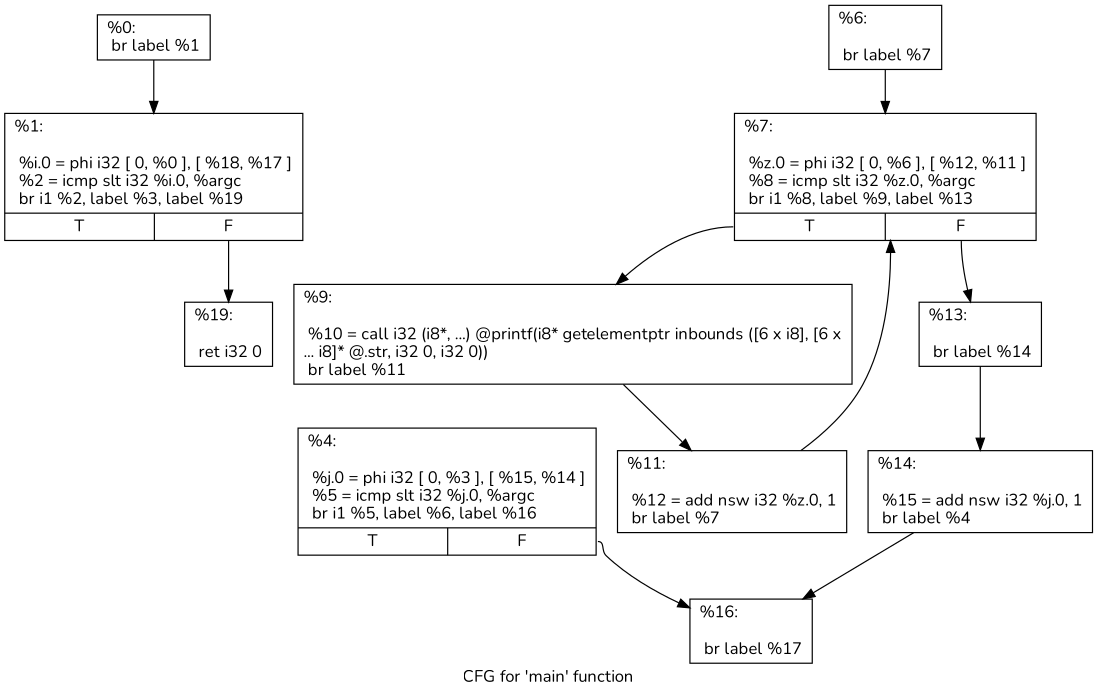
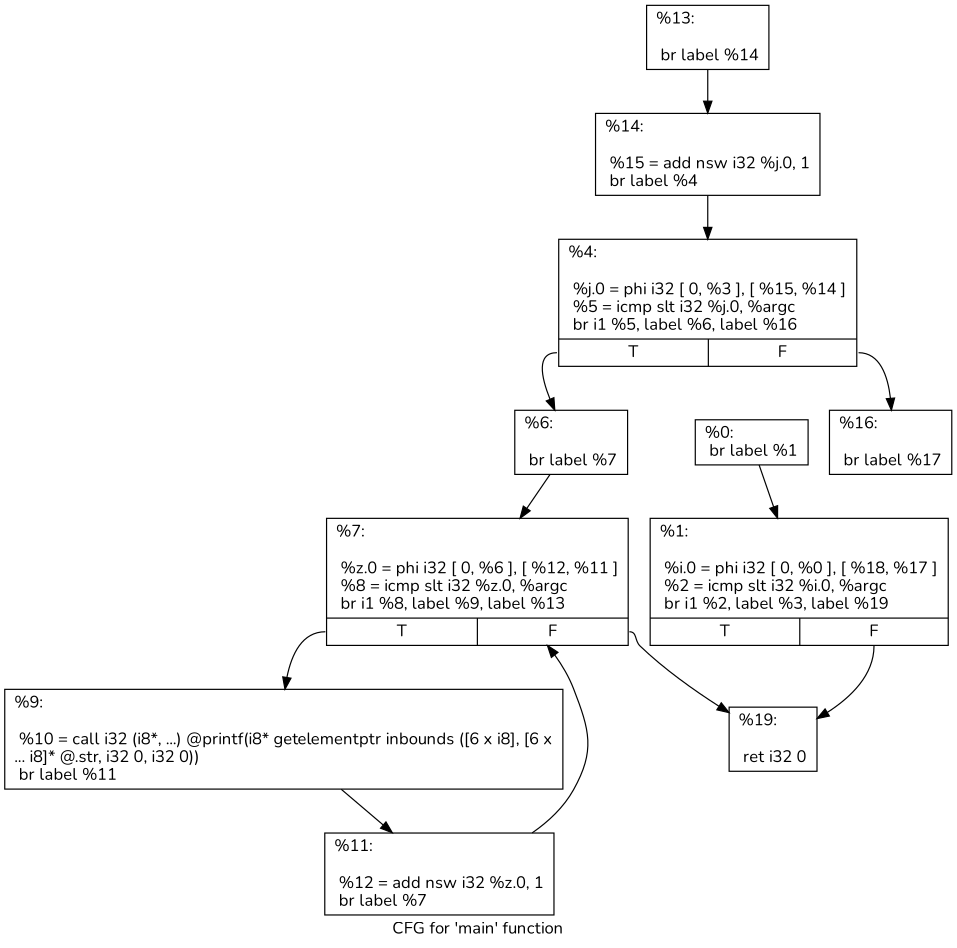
edge "%7:" -> "%13:": now "%7:" -> "%19:"
edge "%4:" -> "%6:": added
edge "%14:" -> "%16:": now "%14:" -> "%4:"
